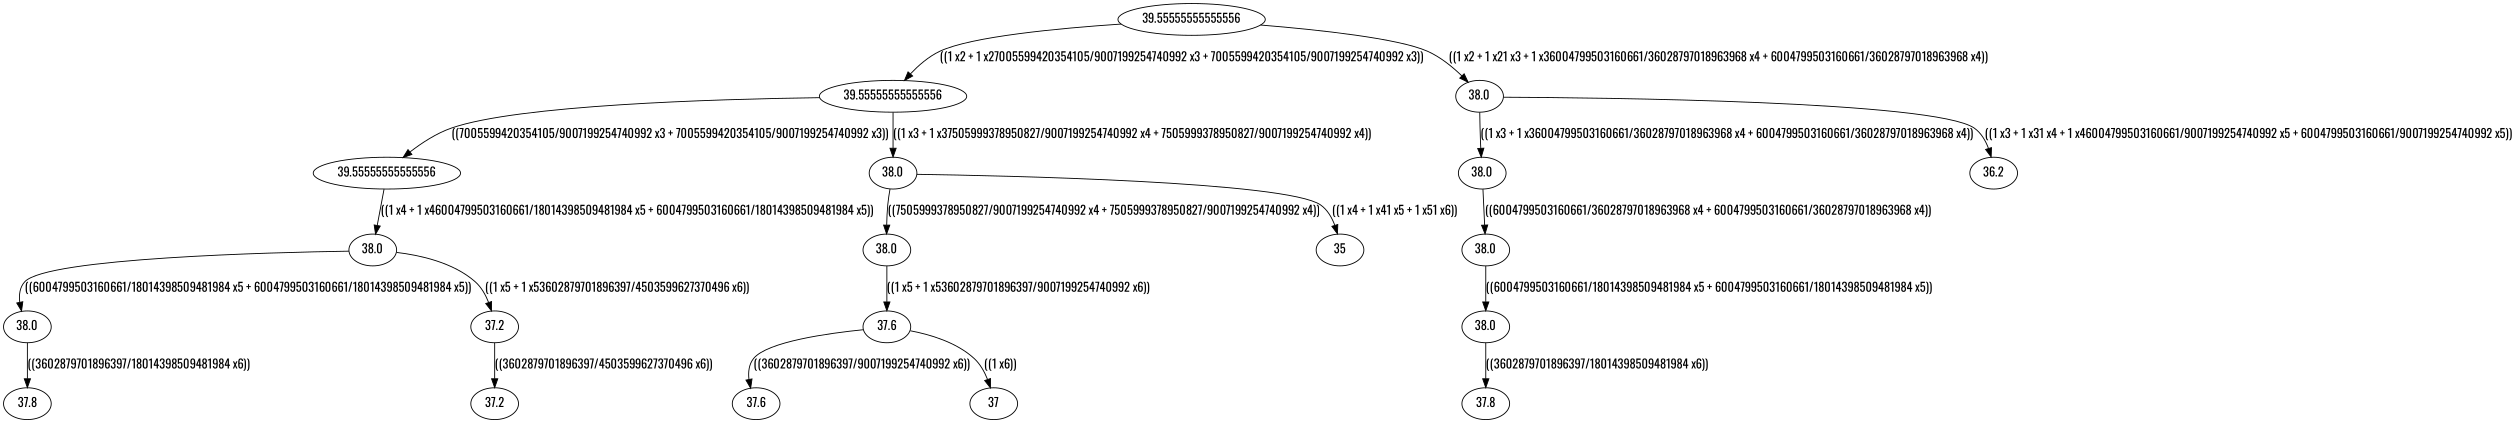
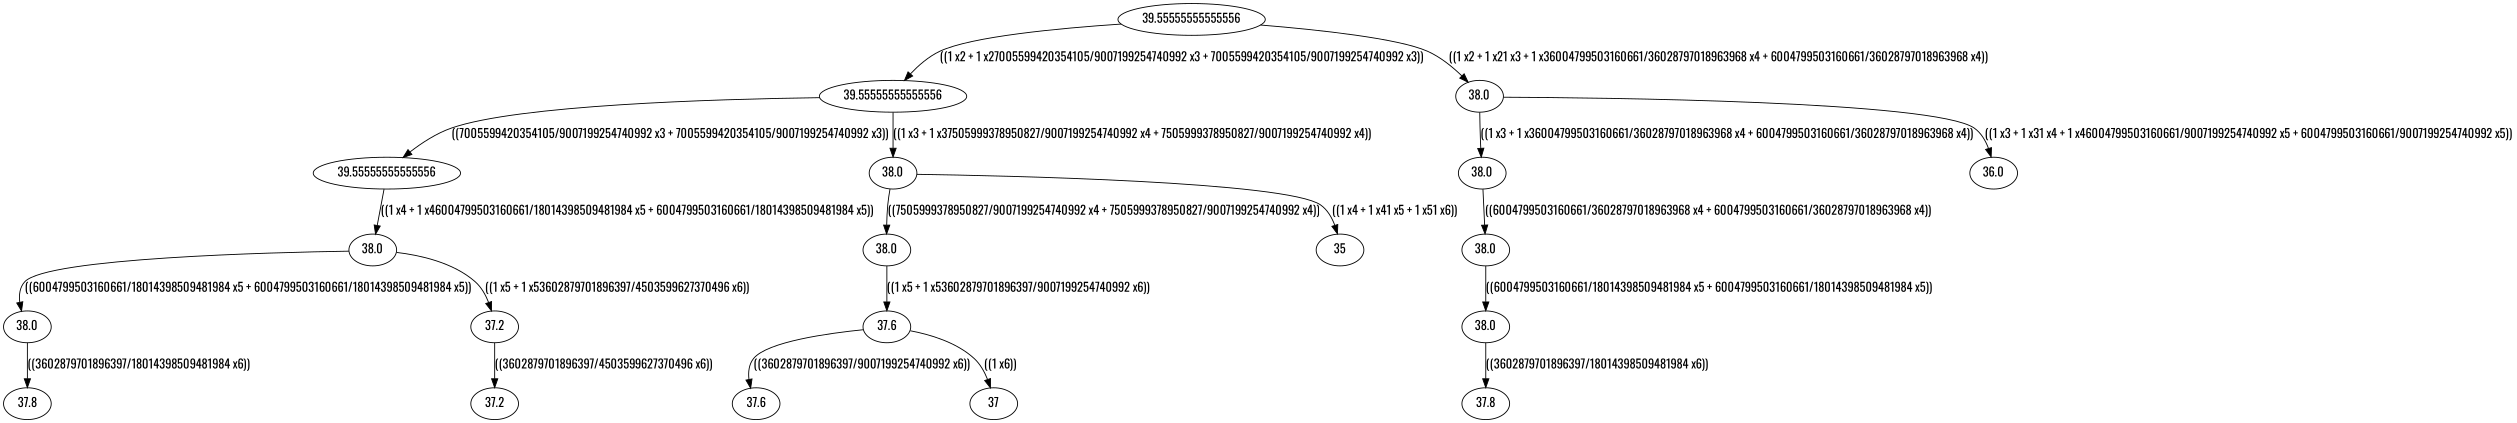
node "36.2": label "36.2" -> "36.0"
